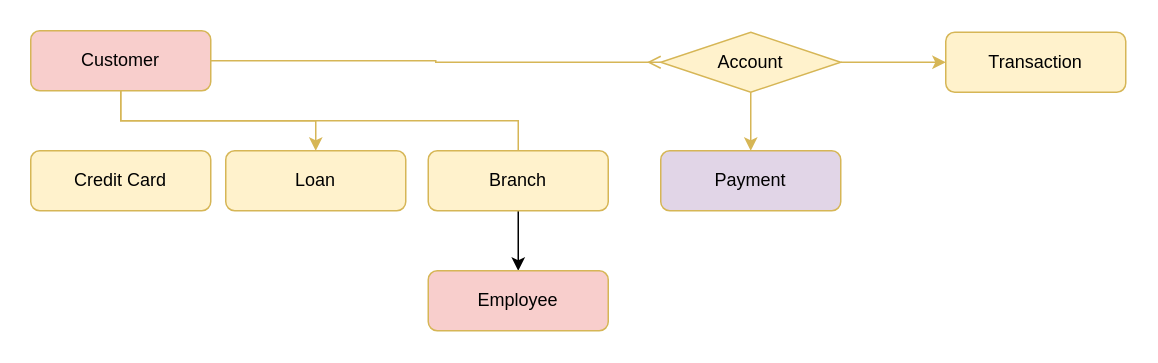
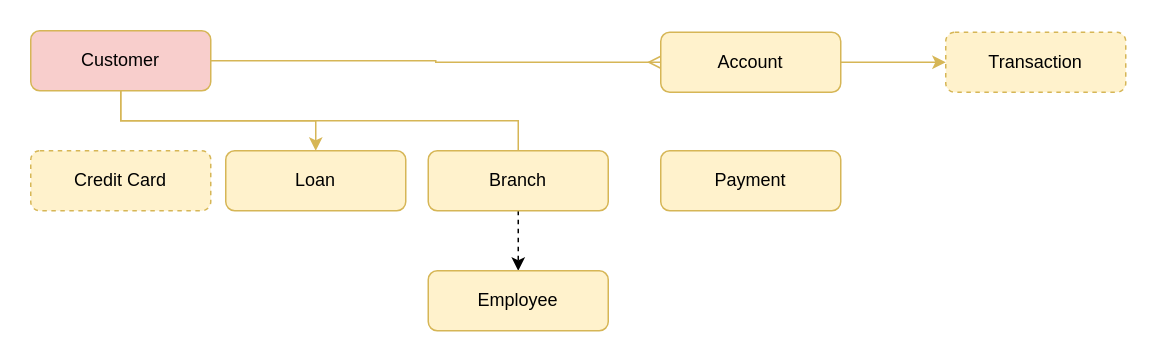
node "Account": shape diamond -> rounded rectangle
node "Transaction": style solid -> dashed
edge "Account" -> "Payment": removed
node "Credit Card": style solid -> dashed
node "Payment": fillcolor #e1d5e7 -> #fff2cc
edge "Branch" -> "Employee": style solid -> dashed
node "Employee": fillcolor #f8cecc -> #fff2cc
